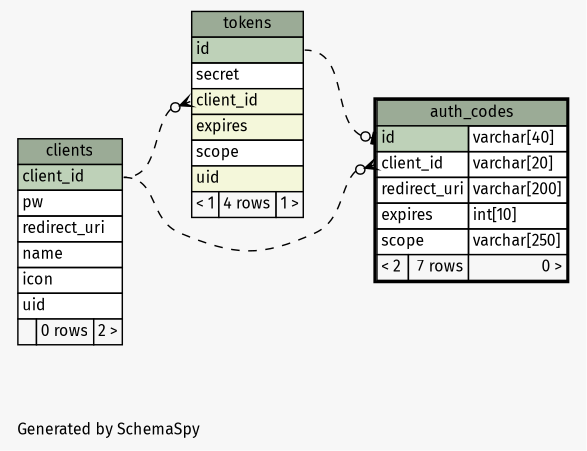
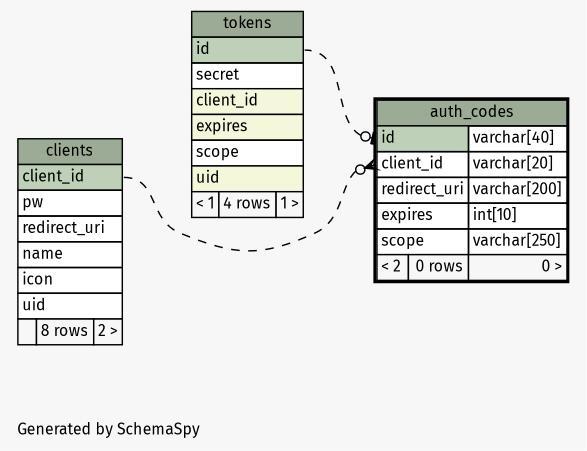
edge "clients" -> "tokens": removed
node "auth_codes": text "7 rows" -> "0 rows"
node "clients": text "0 rows" -> "8 rows"
